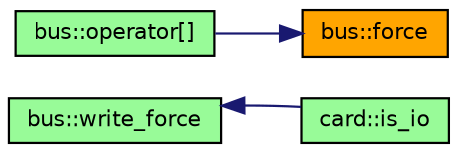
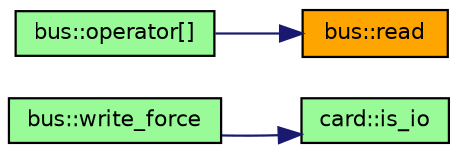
node "bus::force": label "bus::force" -> "bus::read"
edge "card::is_io" -> "bus::write_force": reversed
